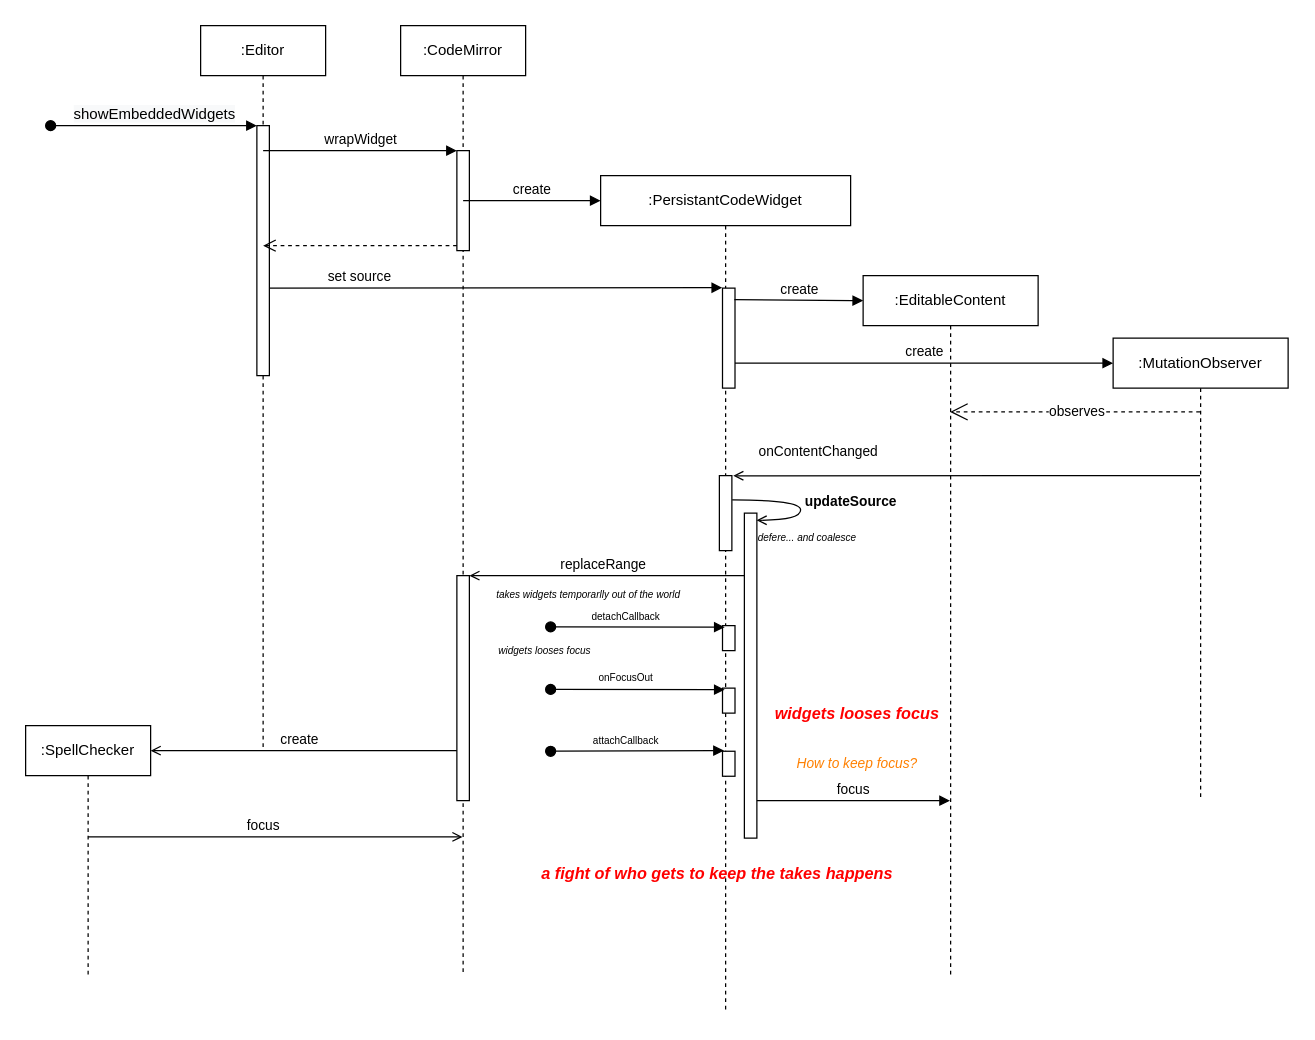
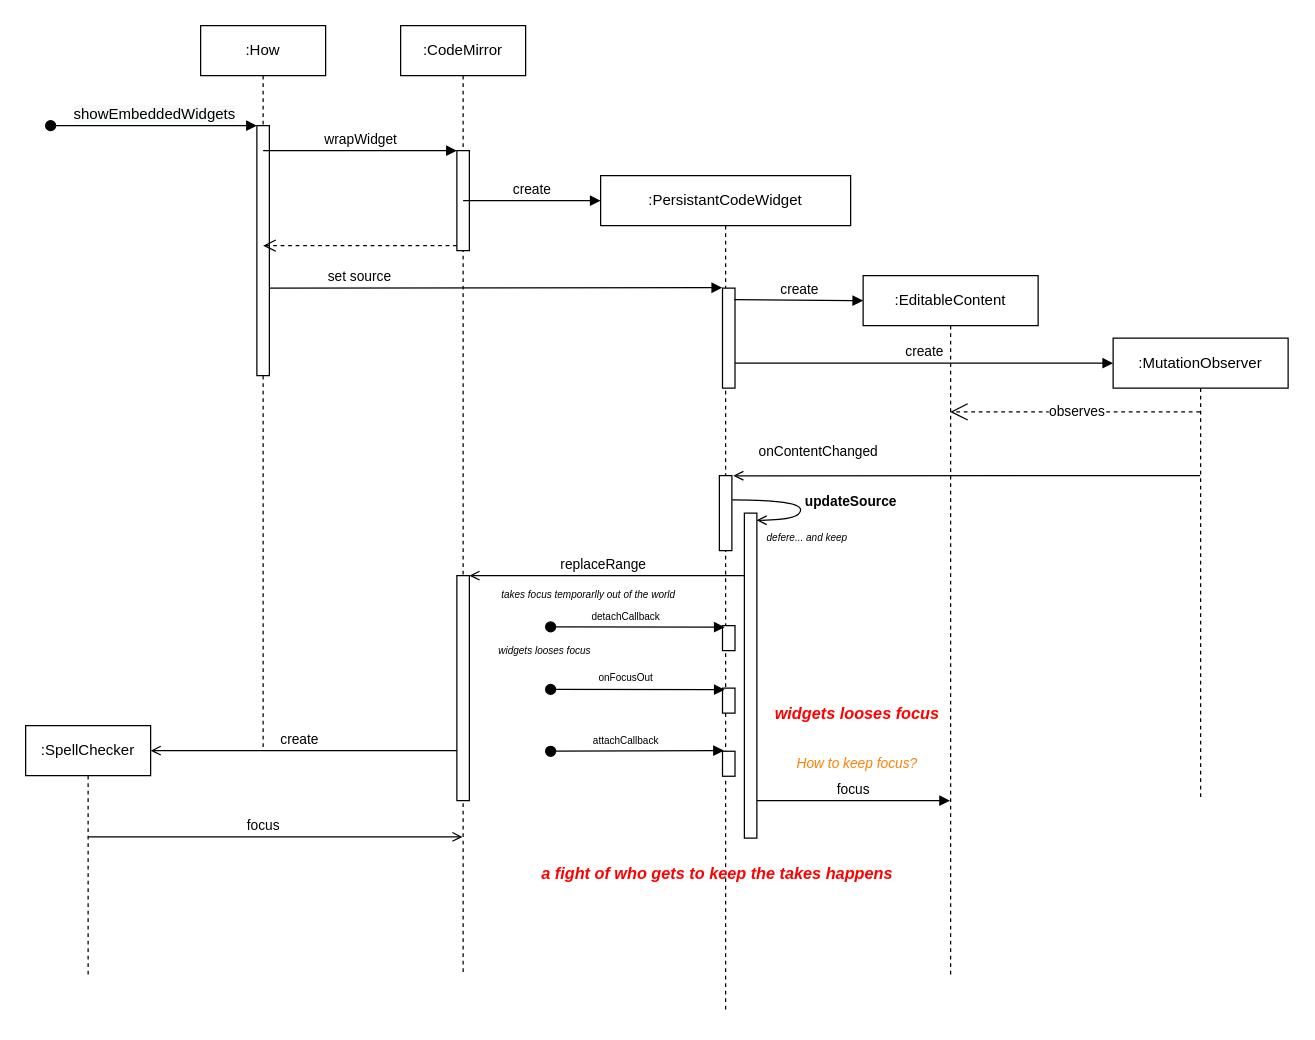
node ":Editor": label ":Editor" -> ":How"
node "defere... and coalesce": label "defere... and coalesce" -> "defere... and keep"
node "takes widgets temporarlly out of the world": label "takes widgets temporarlly out of the world" -> "takes focus temporarlly out of the world"
